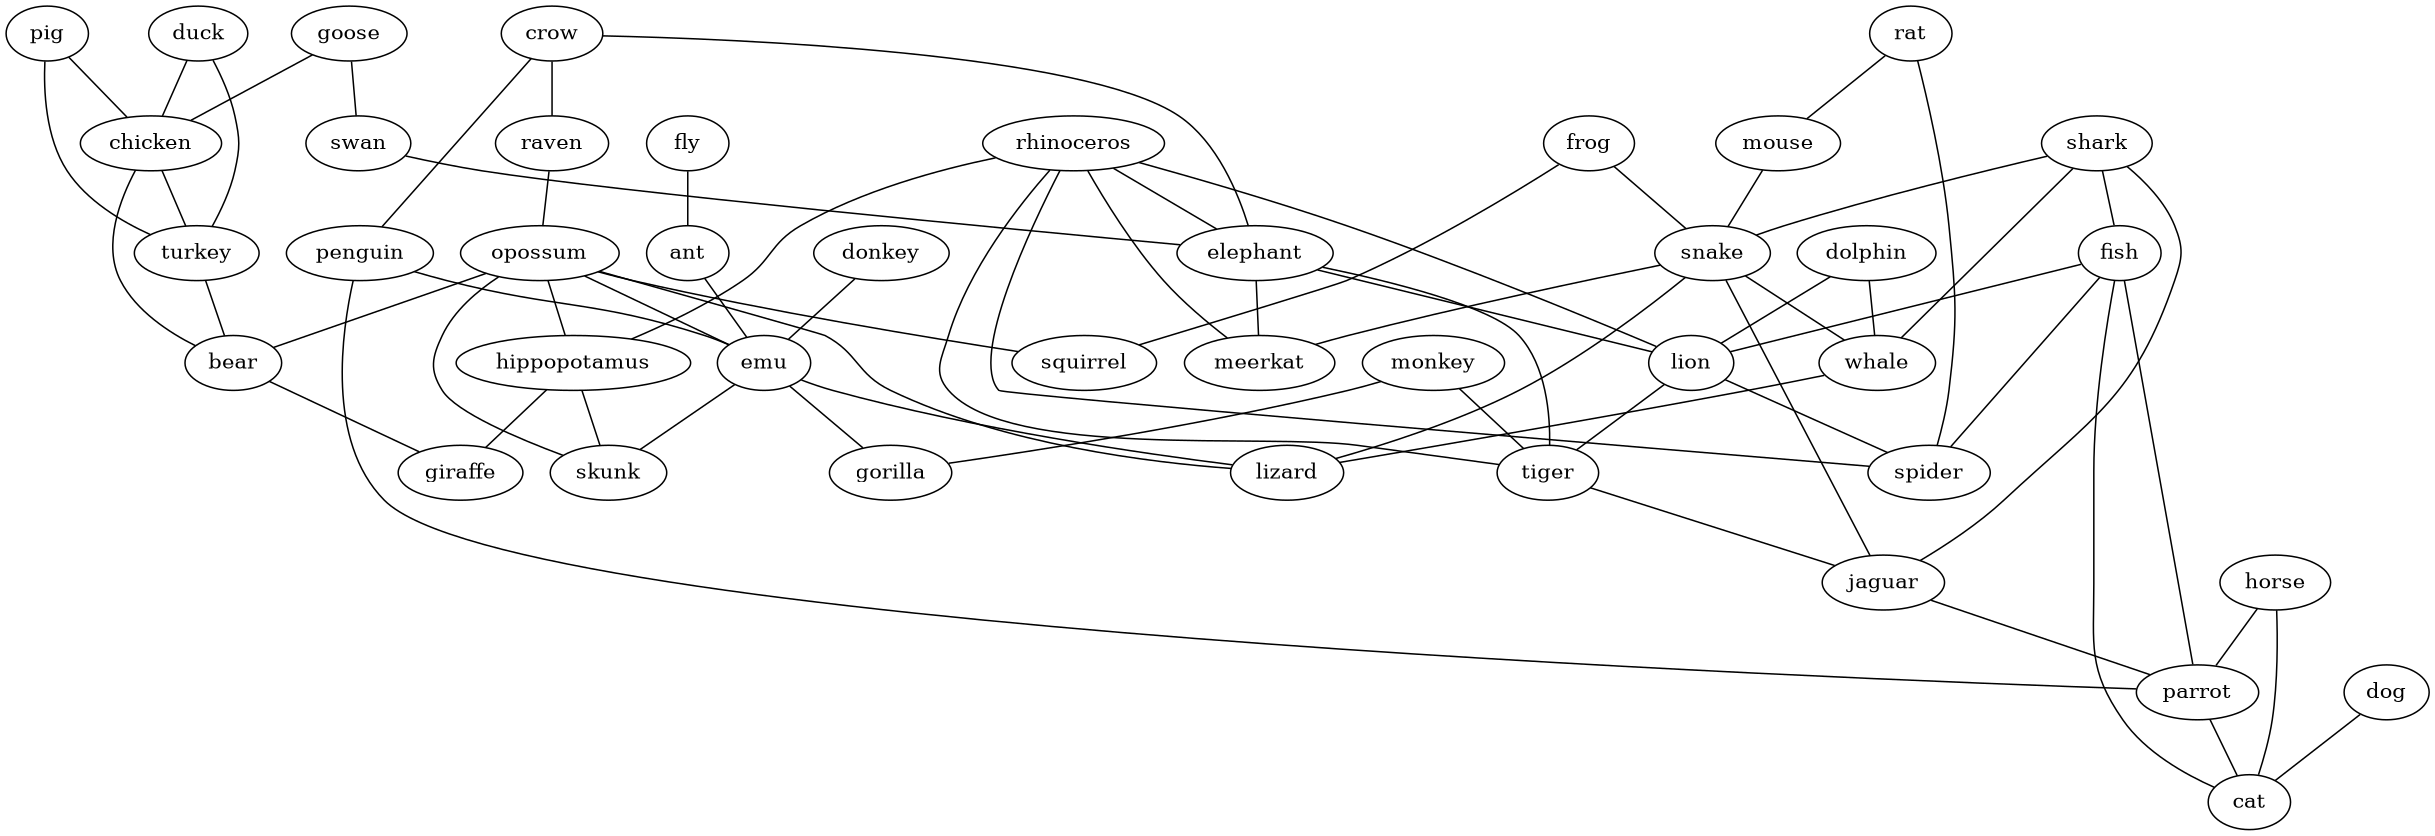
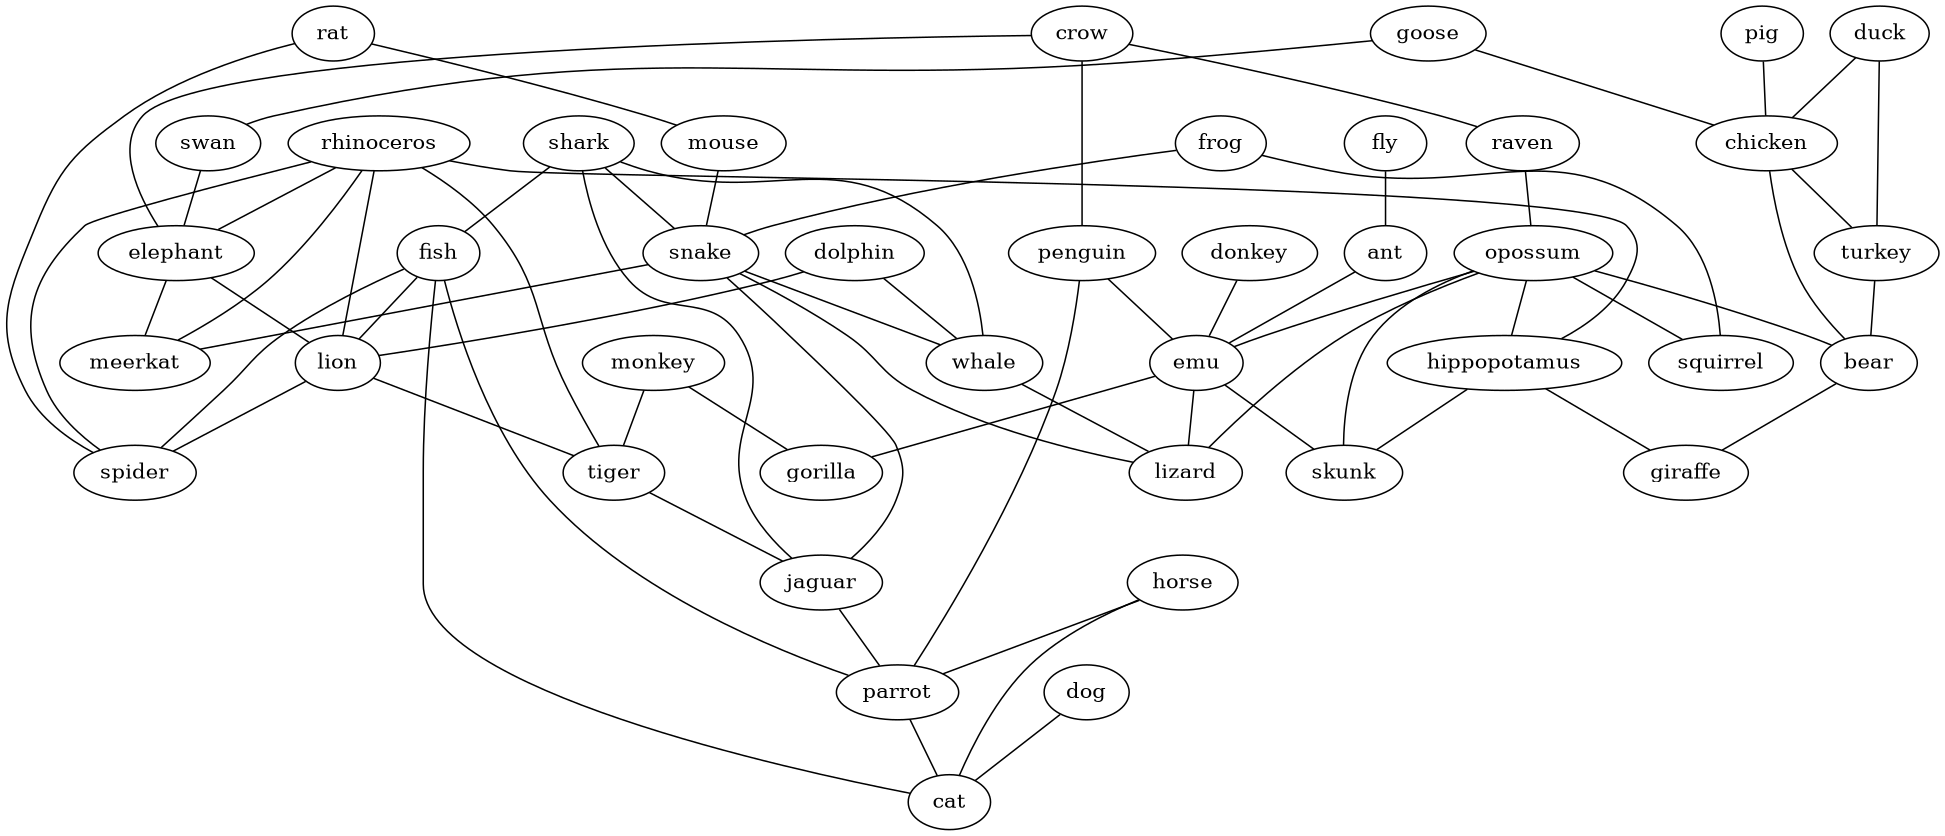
edge "pig" -- "turkey": removed
edge "elephant" -- "tiger": removed
